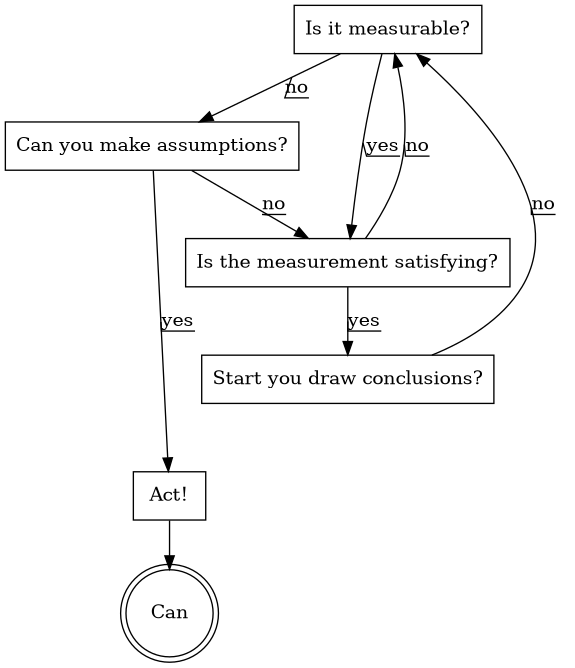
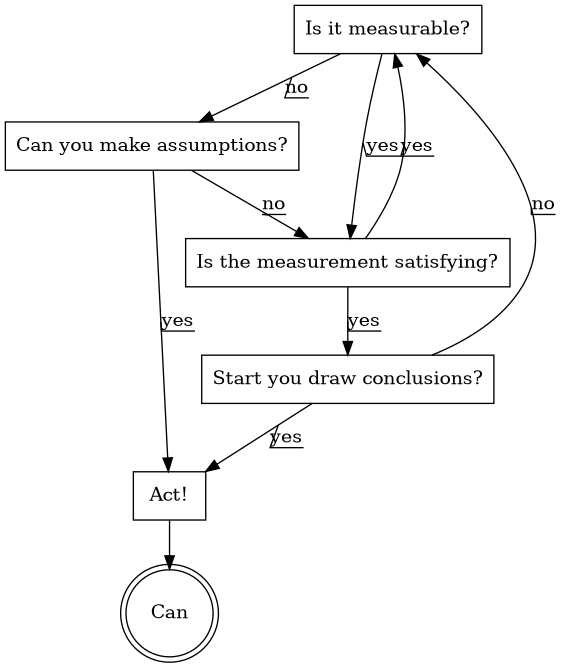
edge "Is the measurement satisfying?" -> "Is it measurable?": label "no" -> "yes"
edge "Start you draw conclusions?" -> "Act!": added, label "yes"
